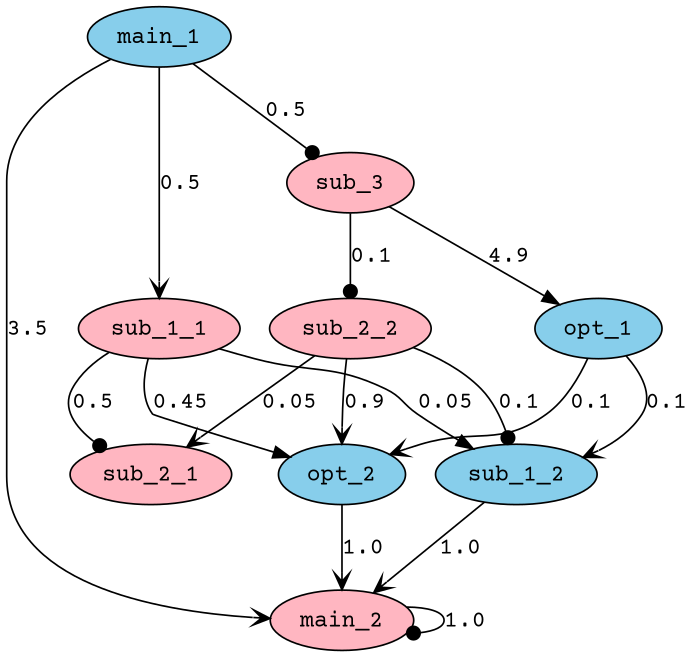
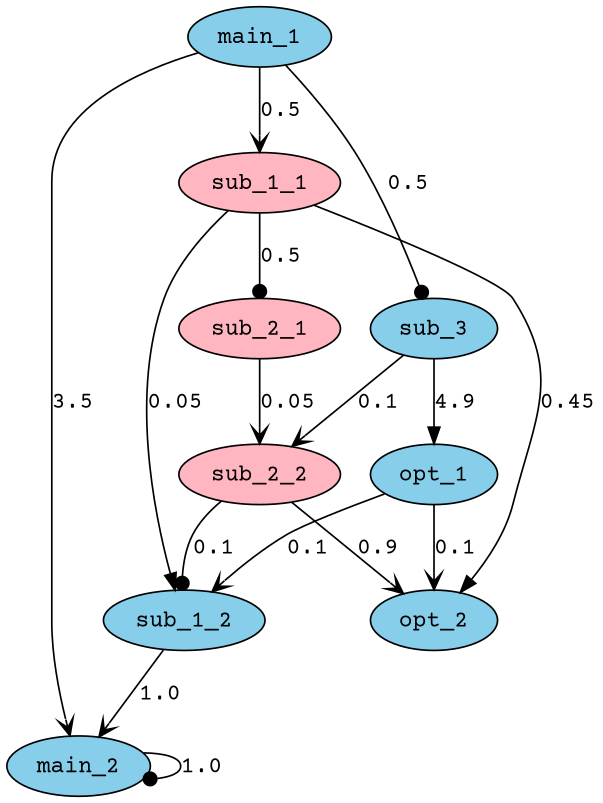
node "sub_3": fillcolor lightpink -> skyblue
edge "sub_3" -> "sub_2_2": arrowhead dot -> vee
edge "sub_2_2" -> "sub_2_1": reversed
edge "opt_2" -> "main_2": removed, label "1.0"
node "main_2": fillcolor lightpink -> skyblue
